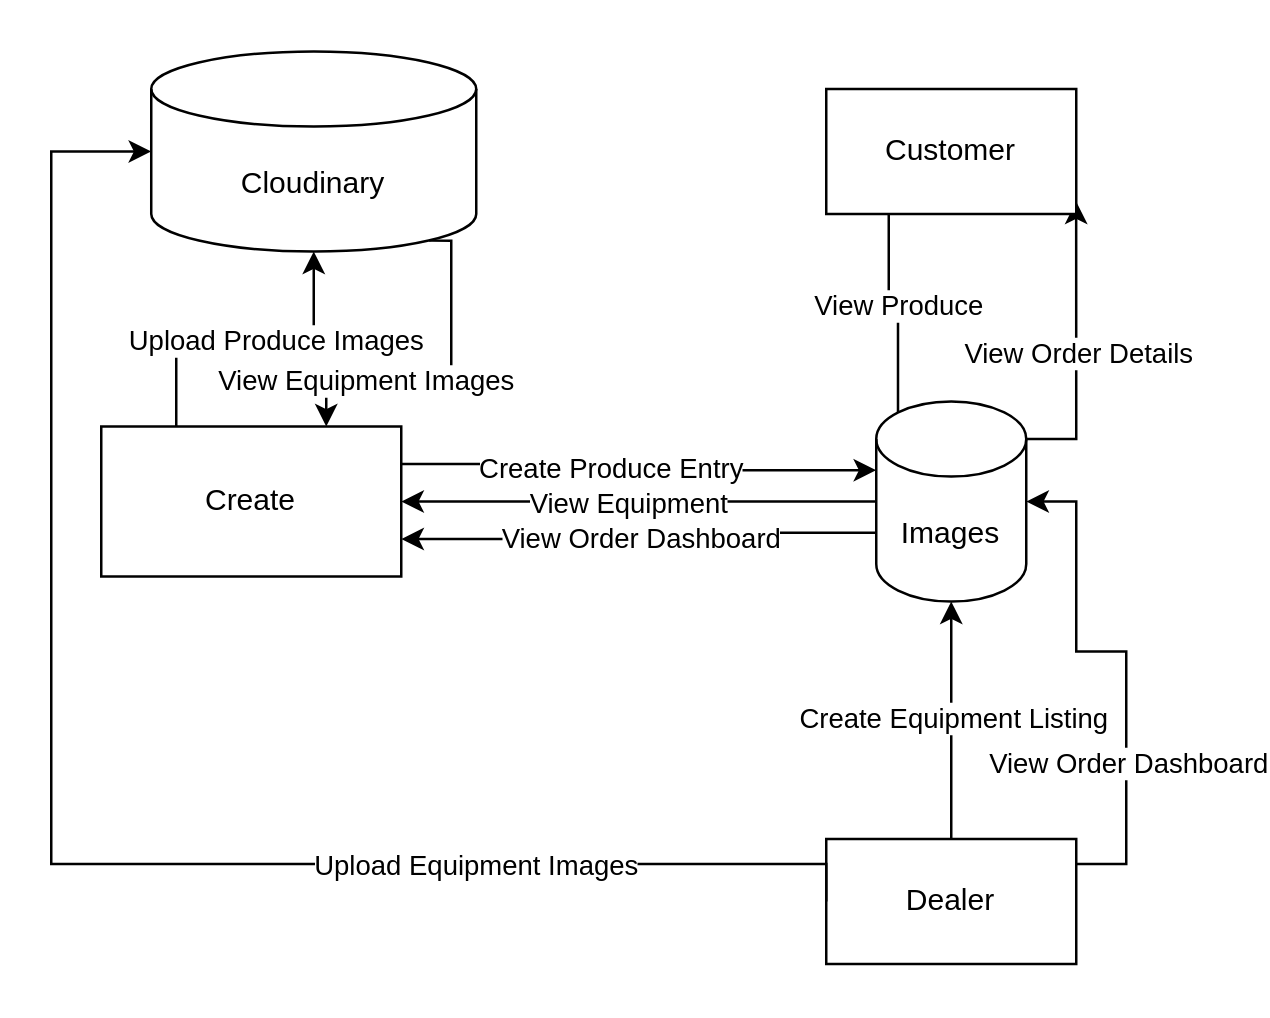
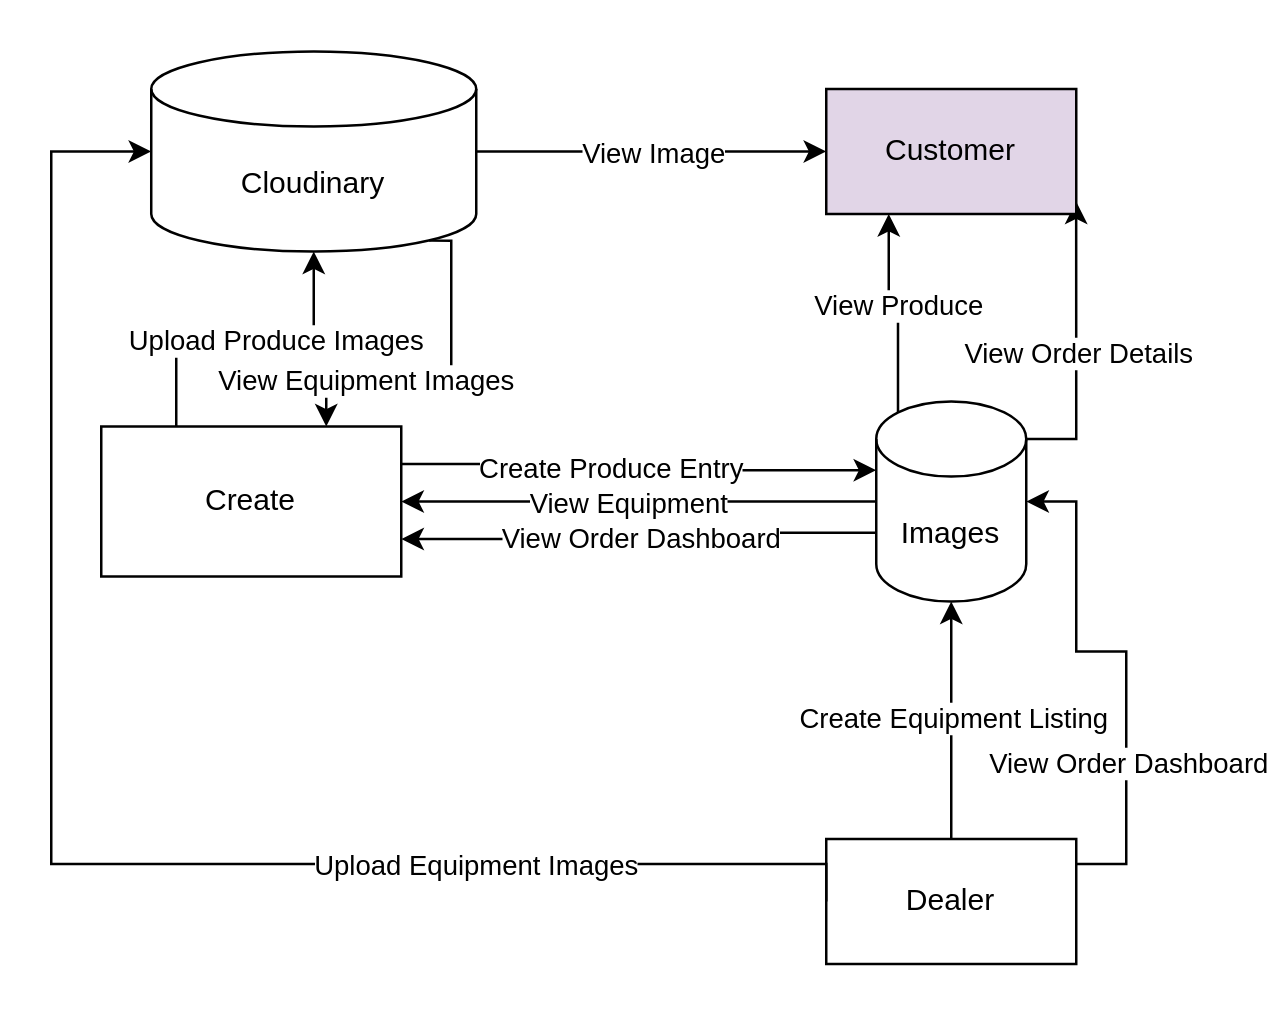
edge "Cloudinary" -> "Customer": added, label "View Image"
node "Customer": fillcolor #ffffff -> #e1d5e7
edge "Customer" -- "Images": arrowhead none -> classic
